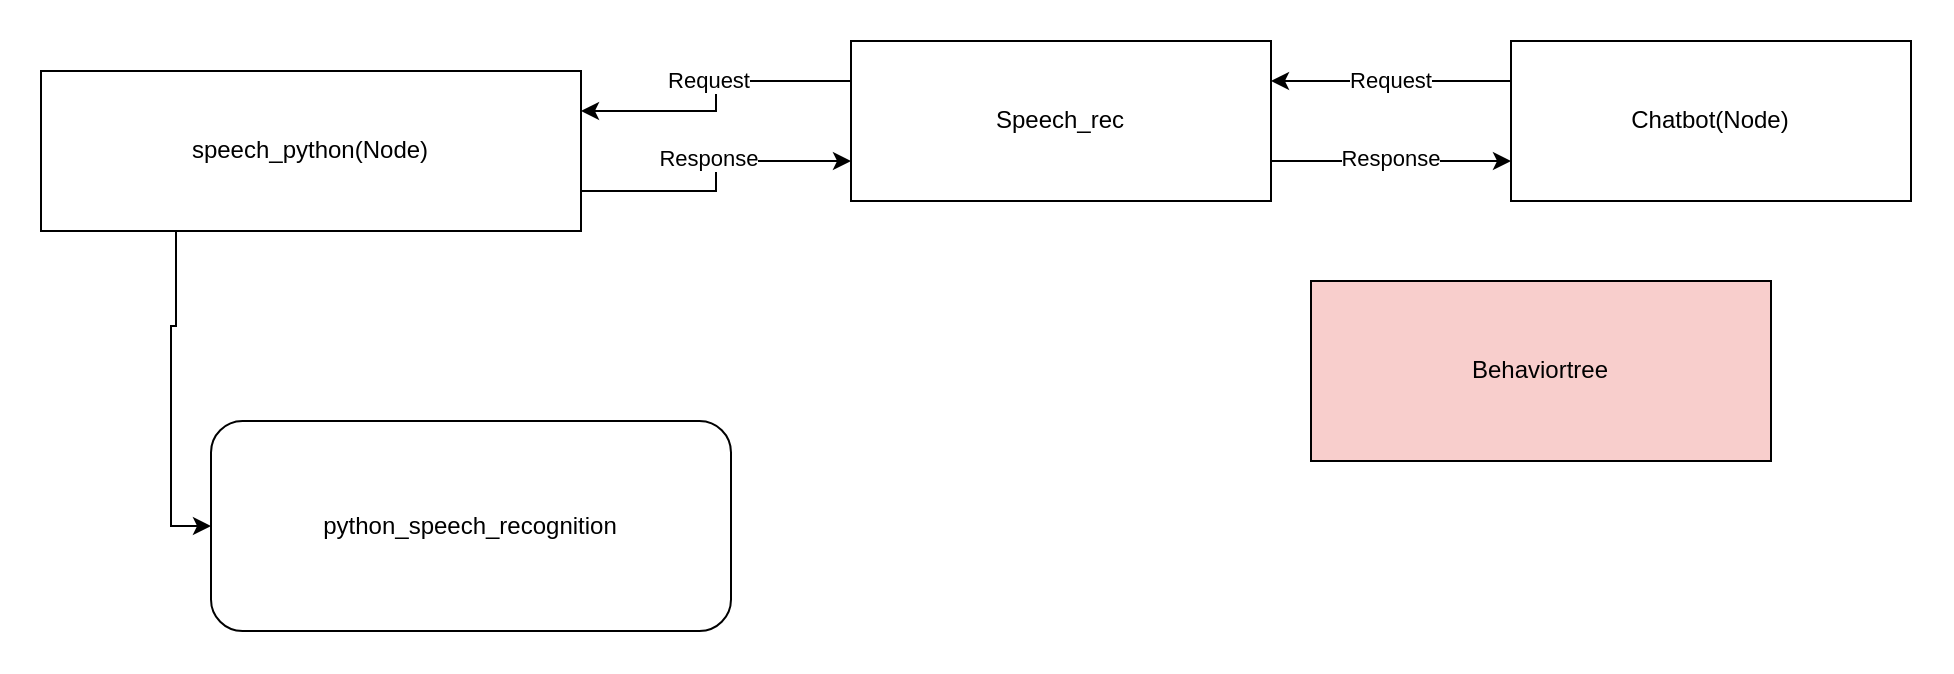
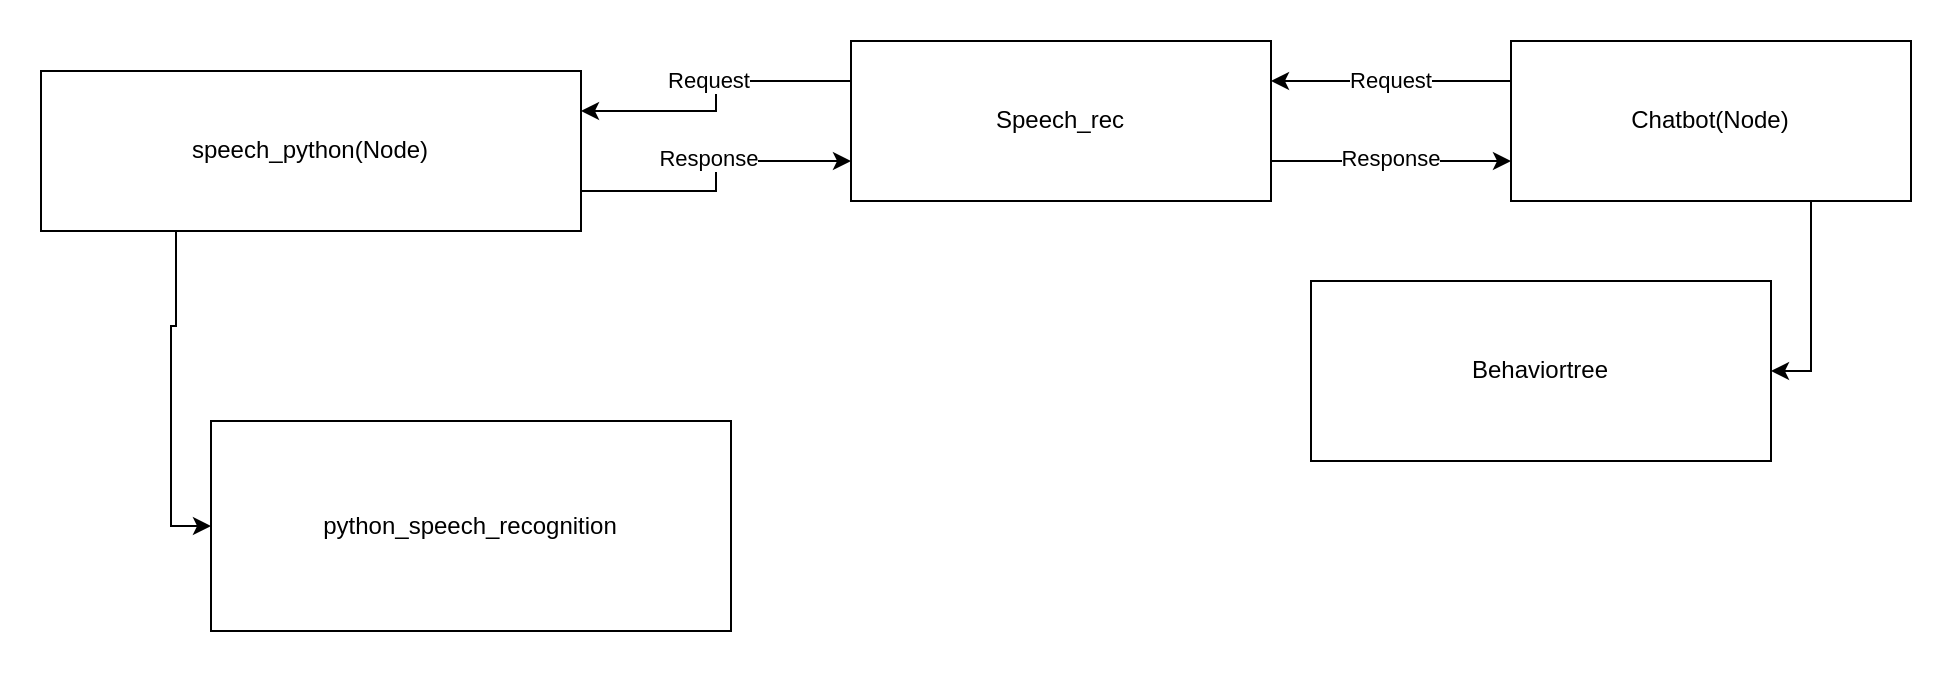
edge "Chatbot(Node)" -> "Behaviortree": added
node "Behaviortree": fillcolor #f8cecc -> #ffffff
node "python_speech_recognition": shape rounded rectangle -> rectangle
